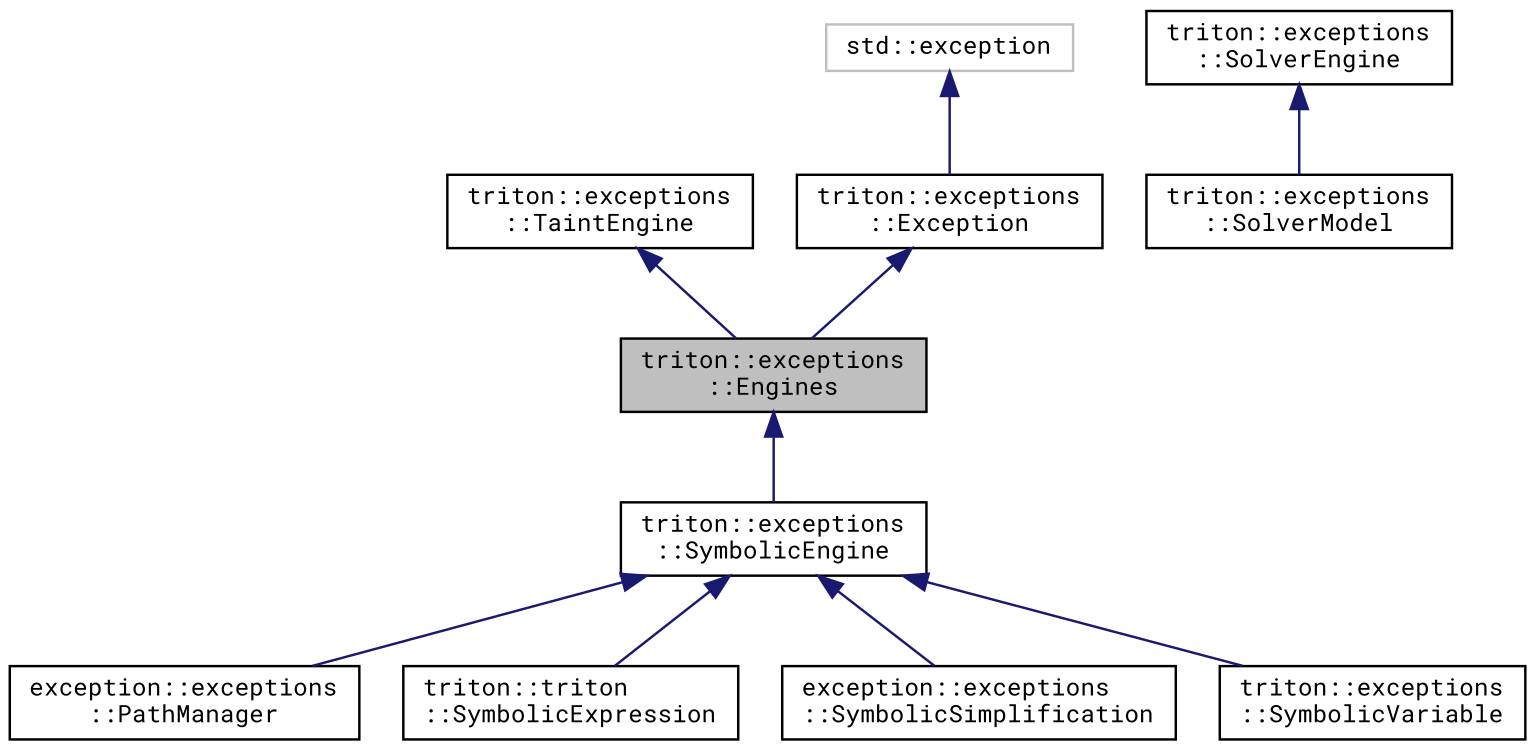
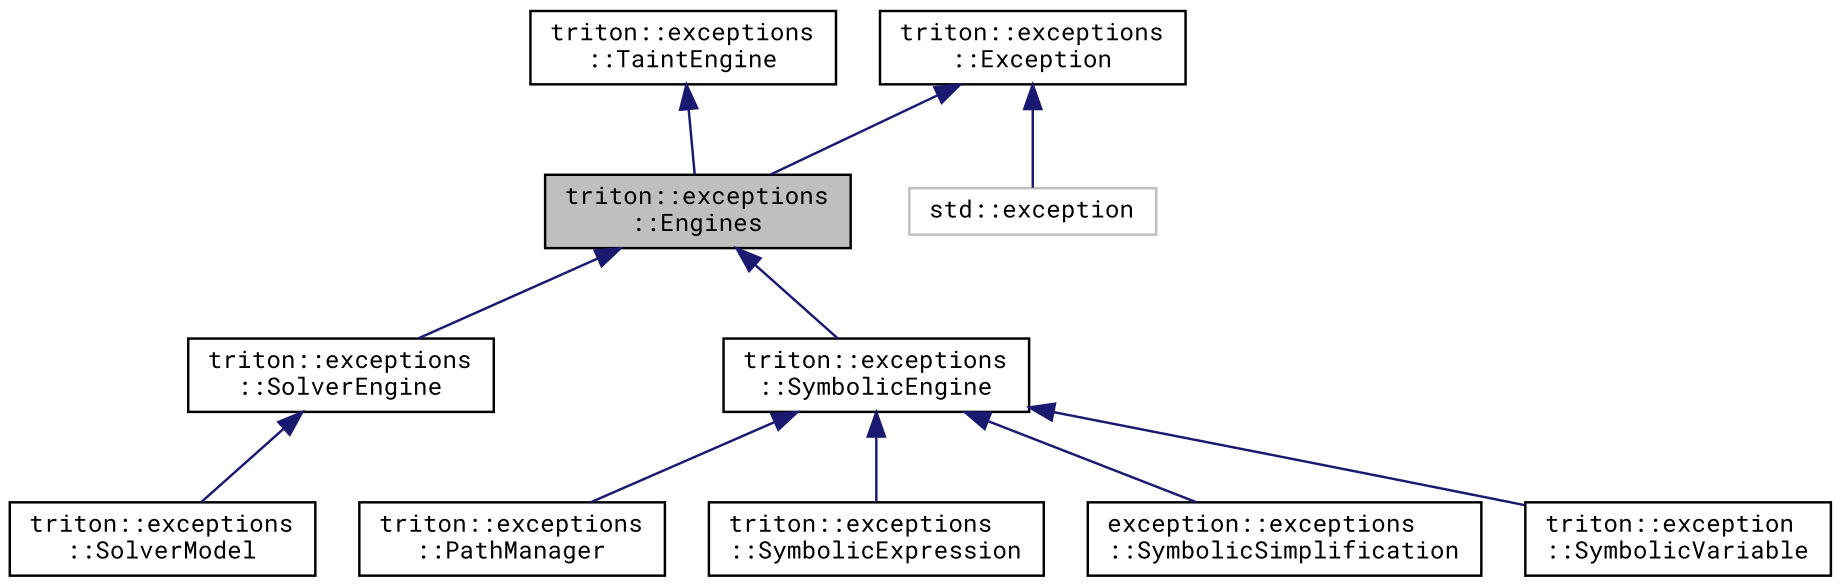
edge "triton::exceptions ::Exception" -> "std::exception": reversed
edge "triton::exceptions ::SolverEngine" -> "triton::exceptions ::Engines": added
node "exception::exceptions ::PathManager": label "exception::exceptions ::PathManager" -> "triton::exceptions ::PathManager"
node "triton::triton ::SymbolicExpression": label "triton::triton ::SymbolicExpression" -> "triton::exceptions ::SymbolicExpression"
node "triton::exceptions ::SymbolicVariable": label "triton::exceptions ::SymbolicVariable" -> "triton::exception ::SymbolicVariable"
